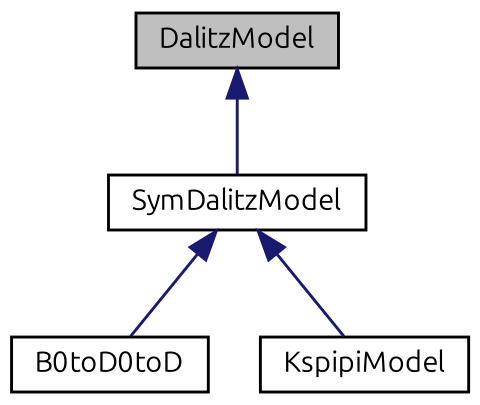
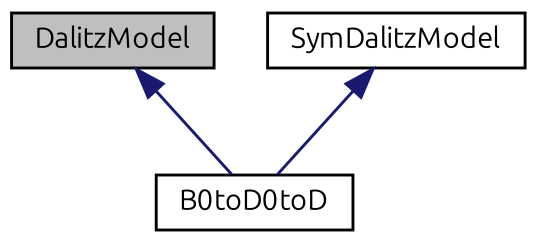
edge "SymDalitzModel" -> "DalitzModel": now "B0toD0toD" -> "DalitzModel"
node "KspipiModel": removed
